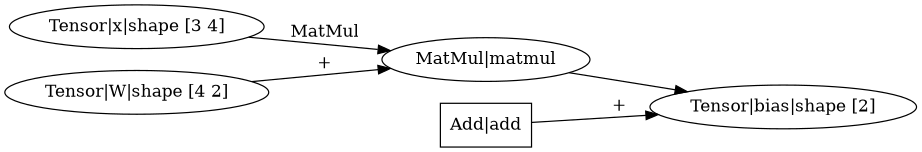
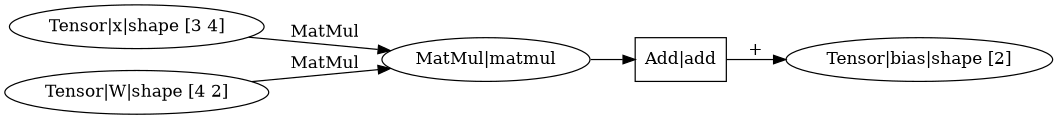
edge "Tensor|W|shape [4 2]" -> "MatMul|matmul": label "+" -> "MatMul"
edge "MatMul|matmul" -> "Tensor|bias|shape [2]": now "MatMul|matmul" -> "Add|add"
